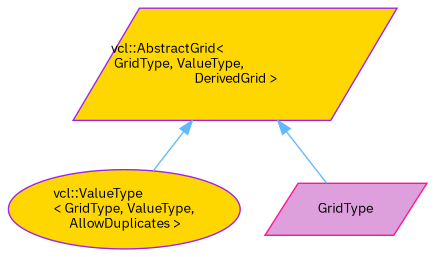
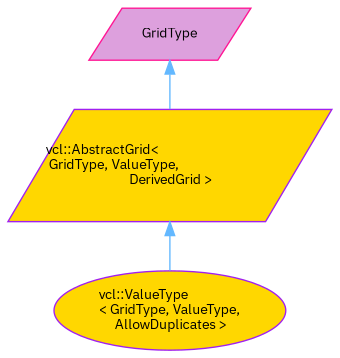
edge "GridType" -> "vcl::AbstractGrid< GridType, ValueType, DerivedGrid >": reversed
